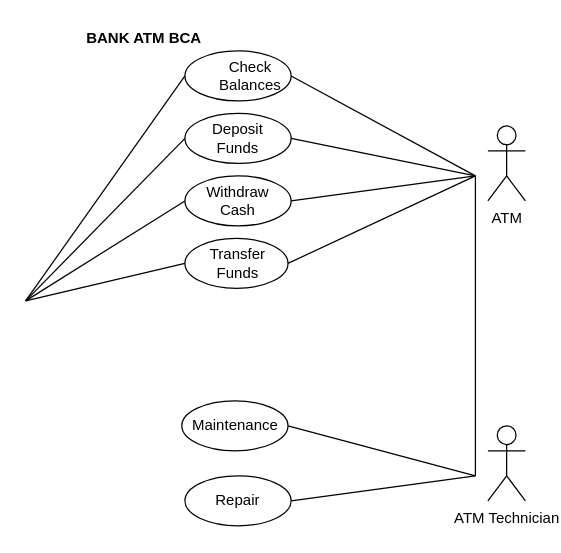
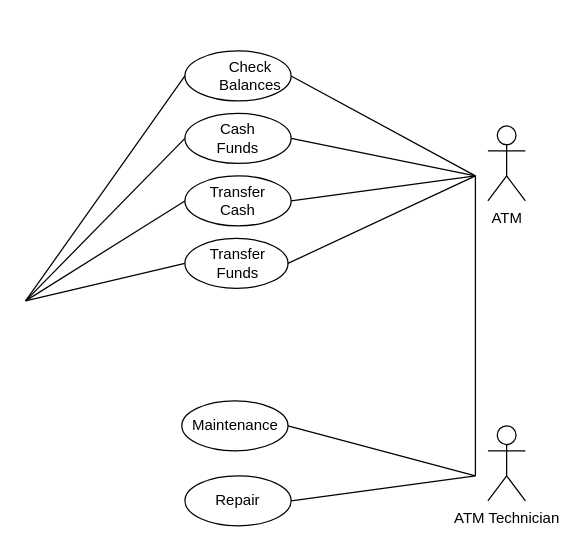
node "BANK ATM BCA": removed
node "Deposit Funds": label "Deposit Funds" -> "Cash Funds"
node "Withdraw Cash": label "Withdraw Cash" -> "Transfer Cash"
